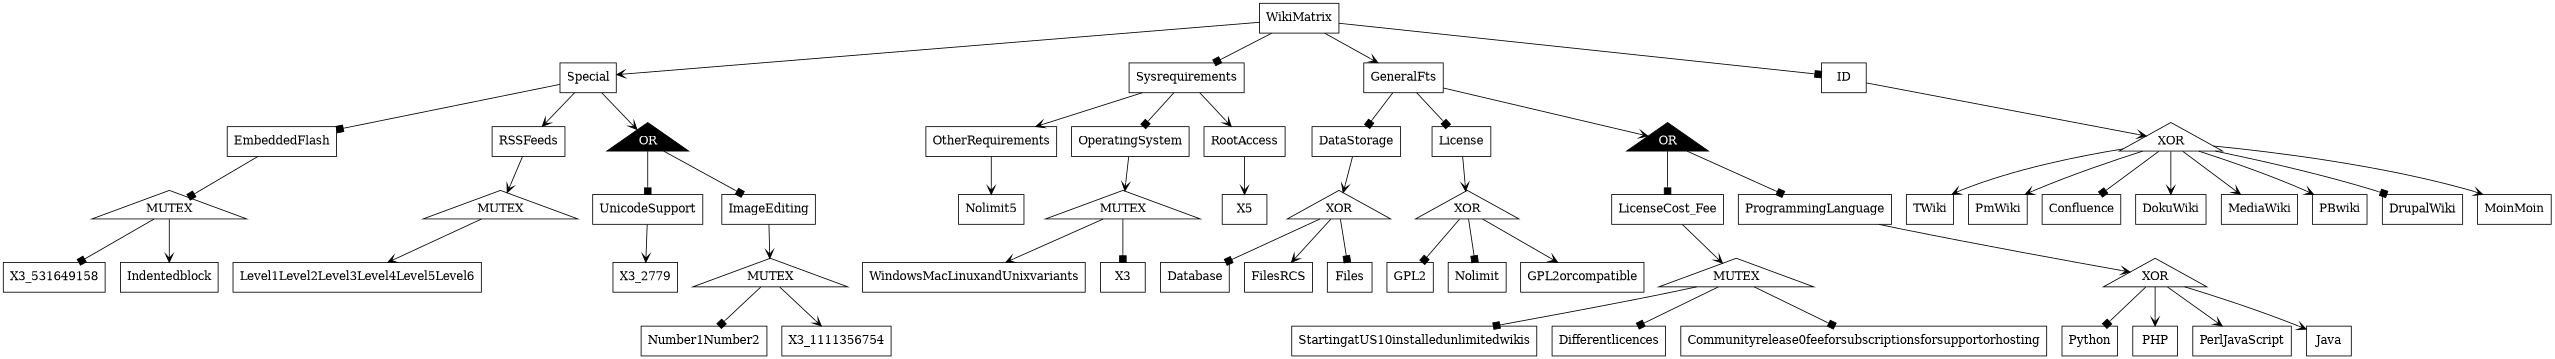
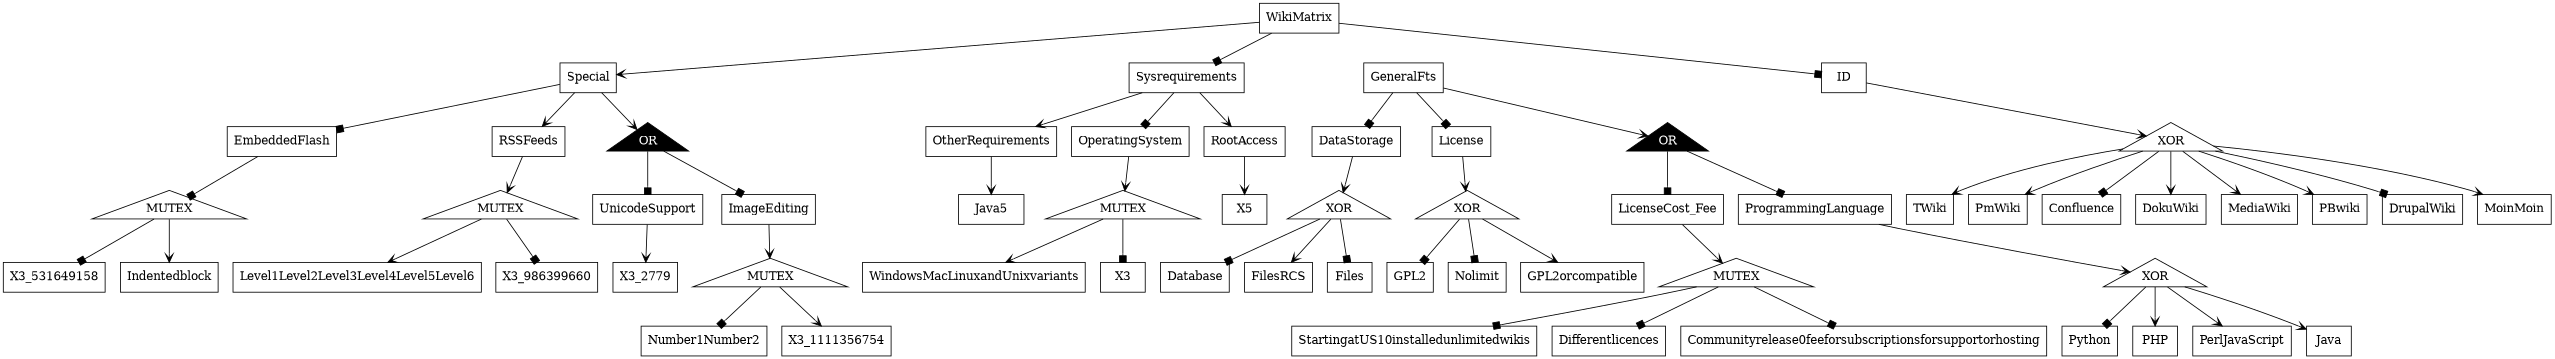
edge "WikiMatrix" -> "GeneralFts": removed
node "Nolimit5": label "Nolimit5" -> "Java5"
node "X3_986399660": added
